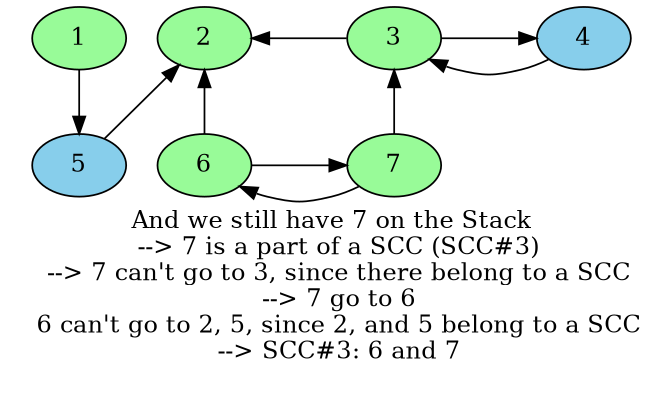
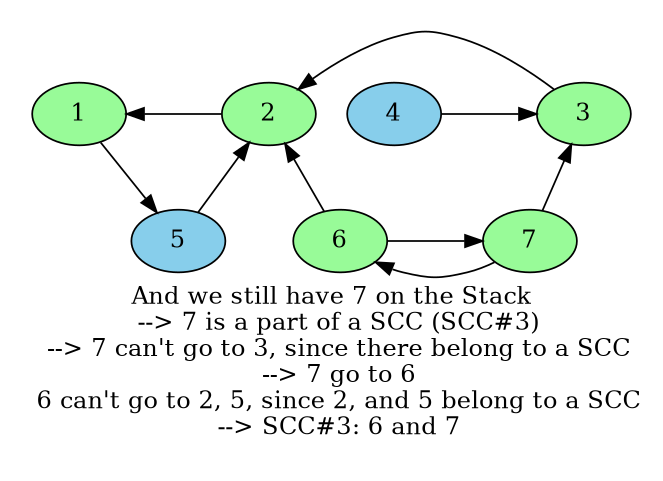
edge "3" -> "4": removed
edge "2" -> "1": added
